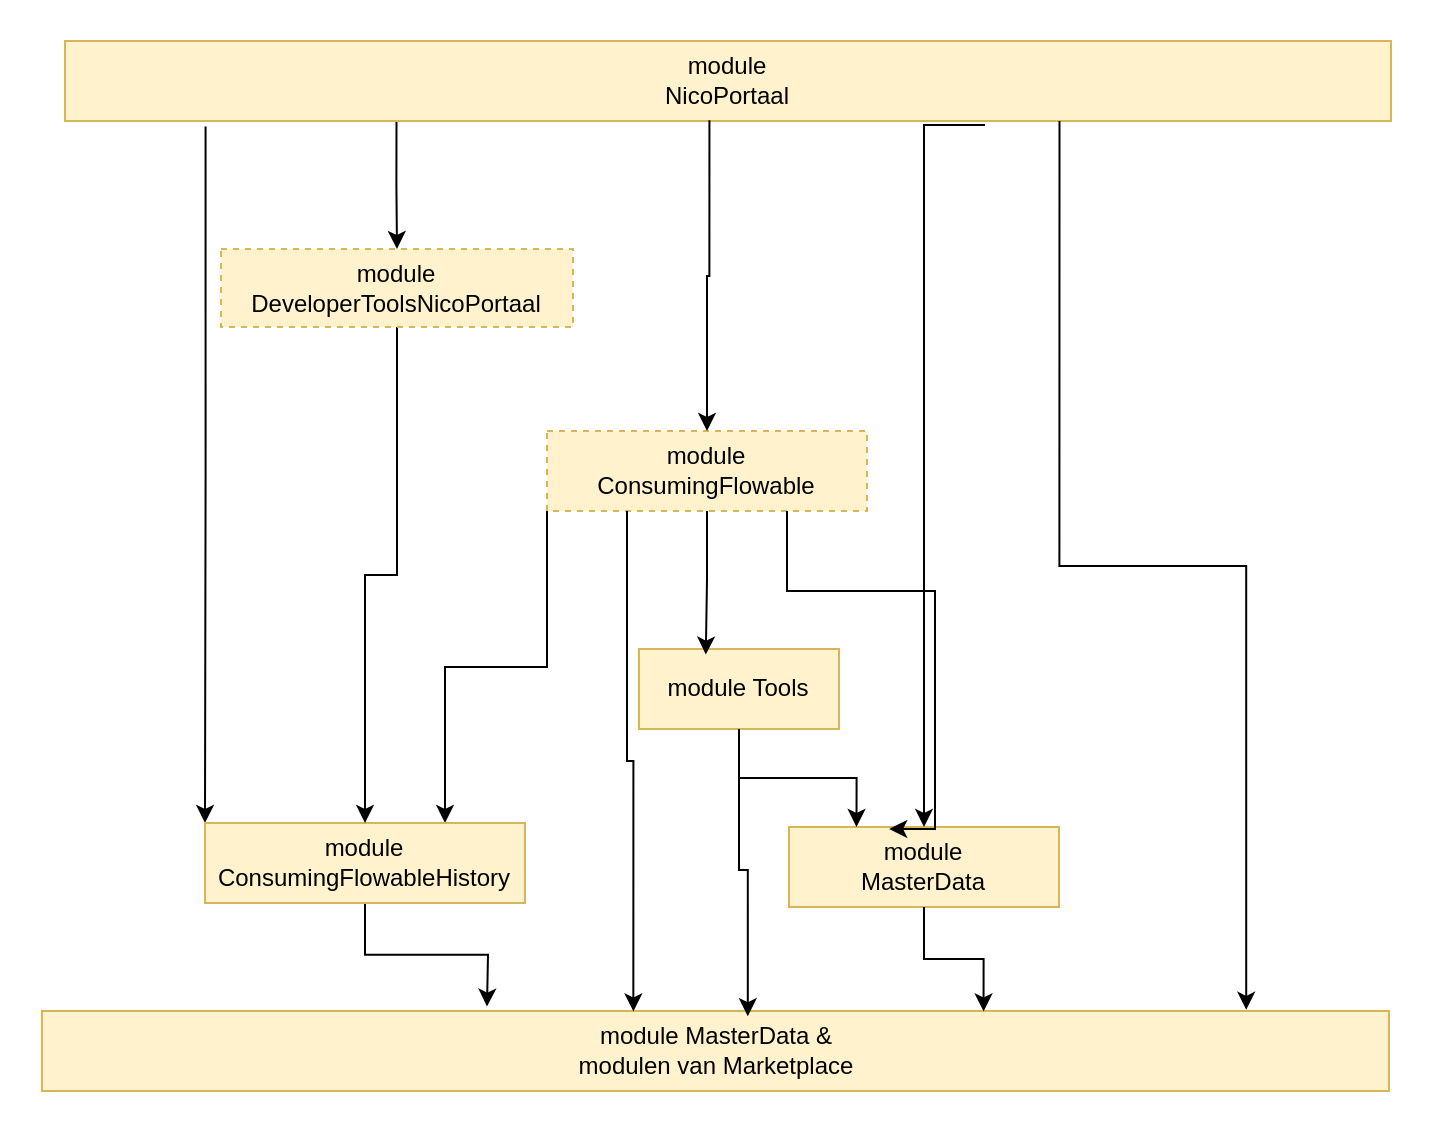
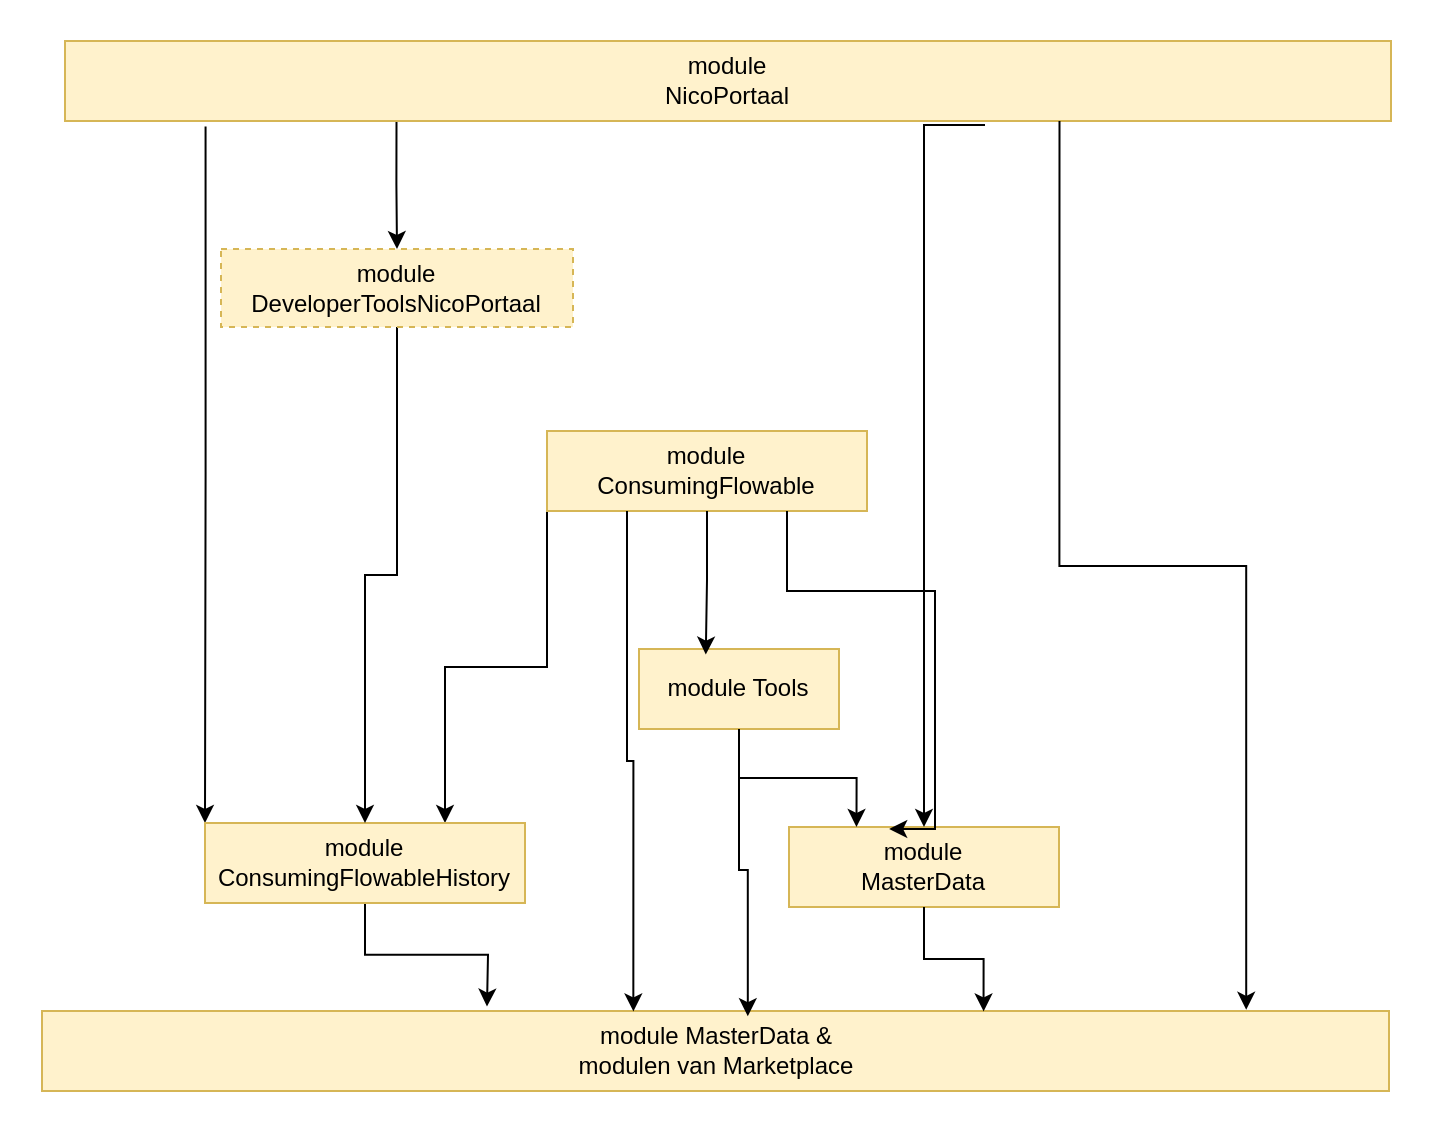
edge "module NicoPortaal" -> "module ConsumingFlowable": removed
node "module ConsumingFlowable": style dashed -> solid
